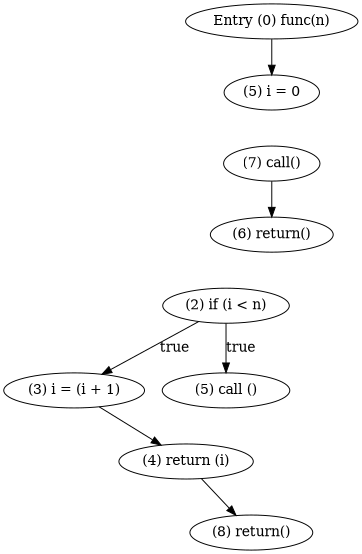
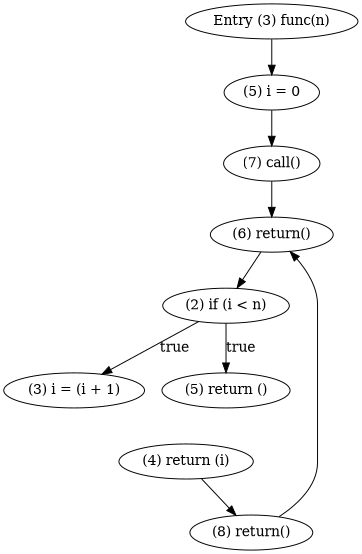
node "Entry (0) func(n)": label "Entry (0) func(n)" -> "Entry (3) func(n)"
edge "(5) i = 0" -> "(7) call()": added
edge "(6) return()" -> "(2) if (i < n)": added
node "(5) call ()": label "(5) call ()" -> "(5) return ()"
edge "(8) return()" -> "(6) return()": added
edge "(3) i = (i + 1)" -> "(4) return (i)": removed
